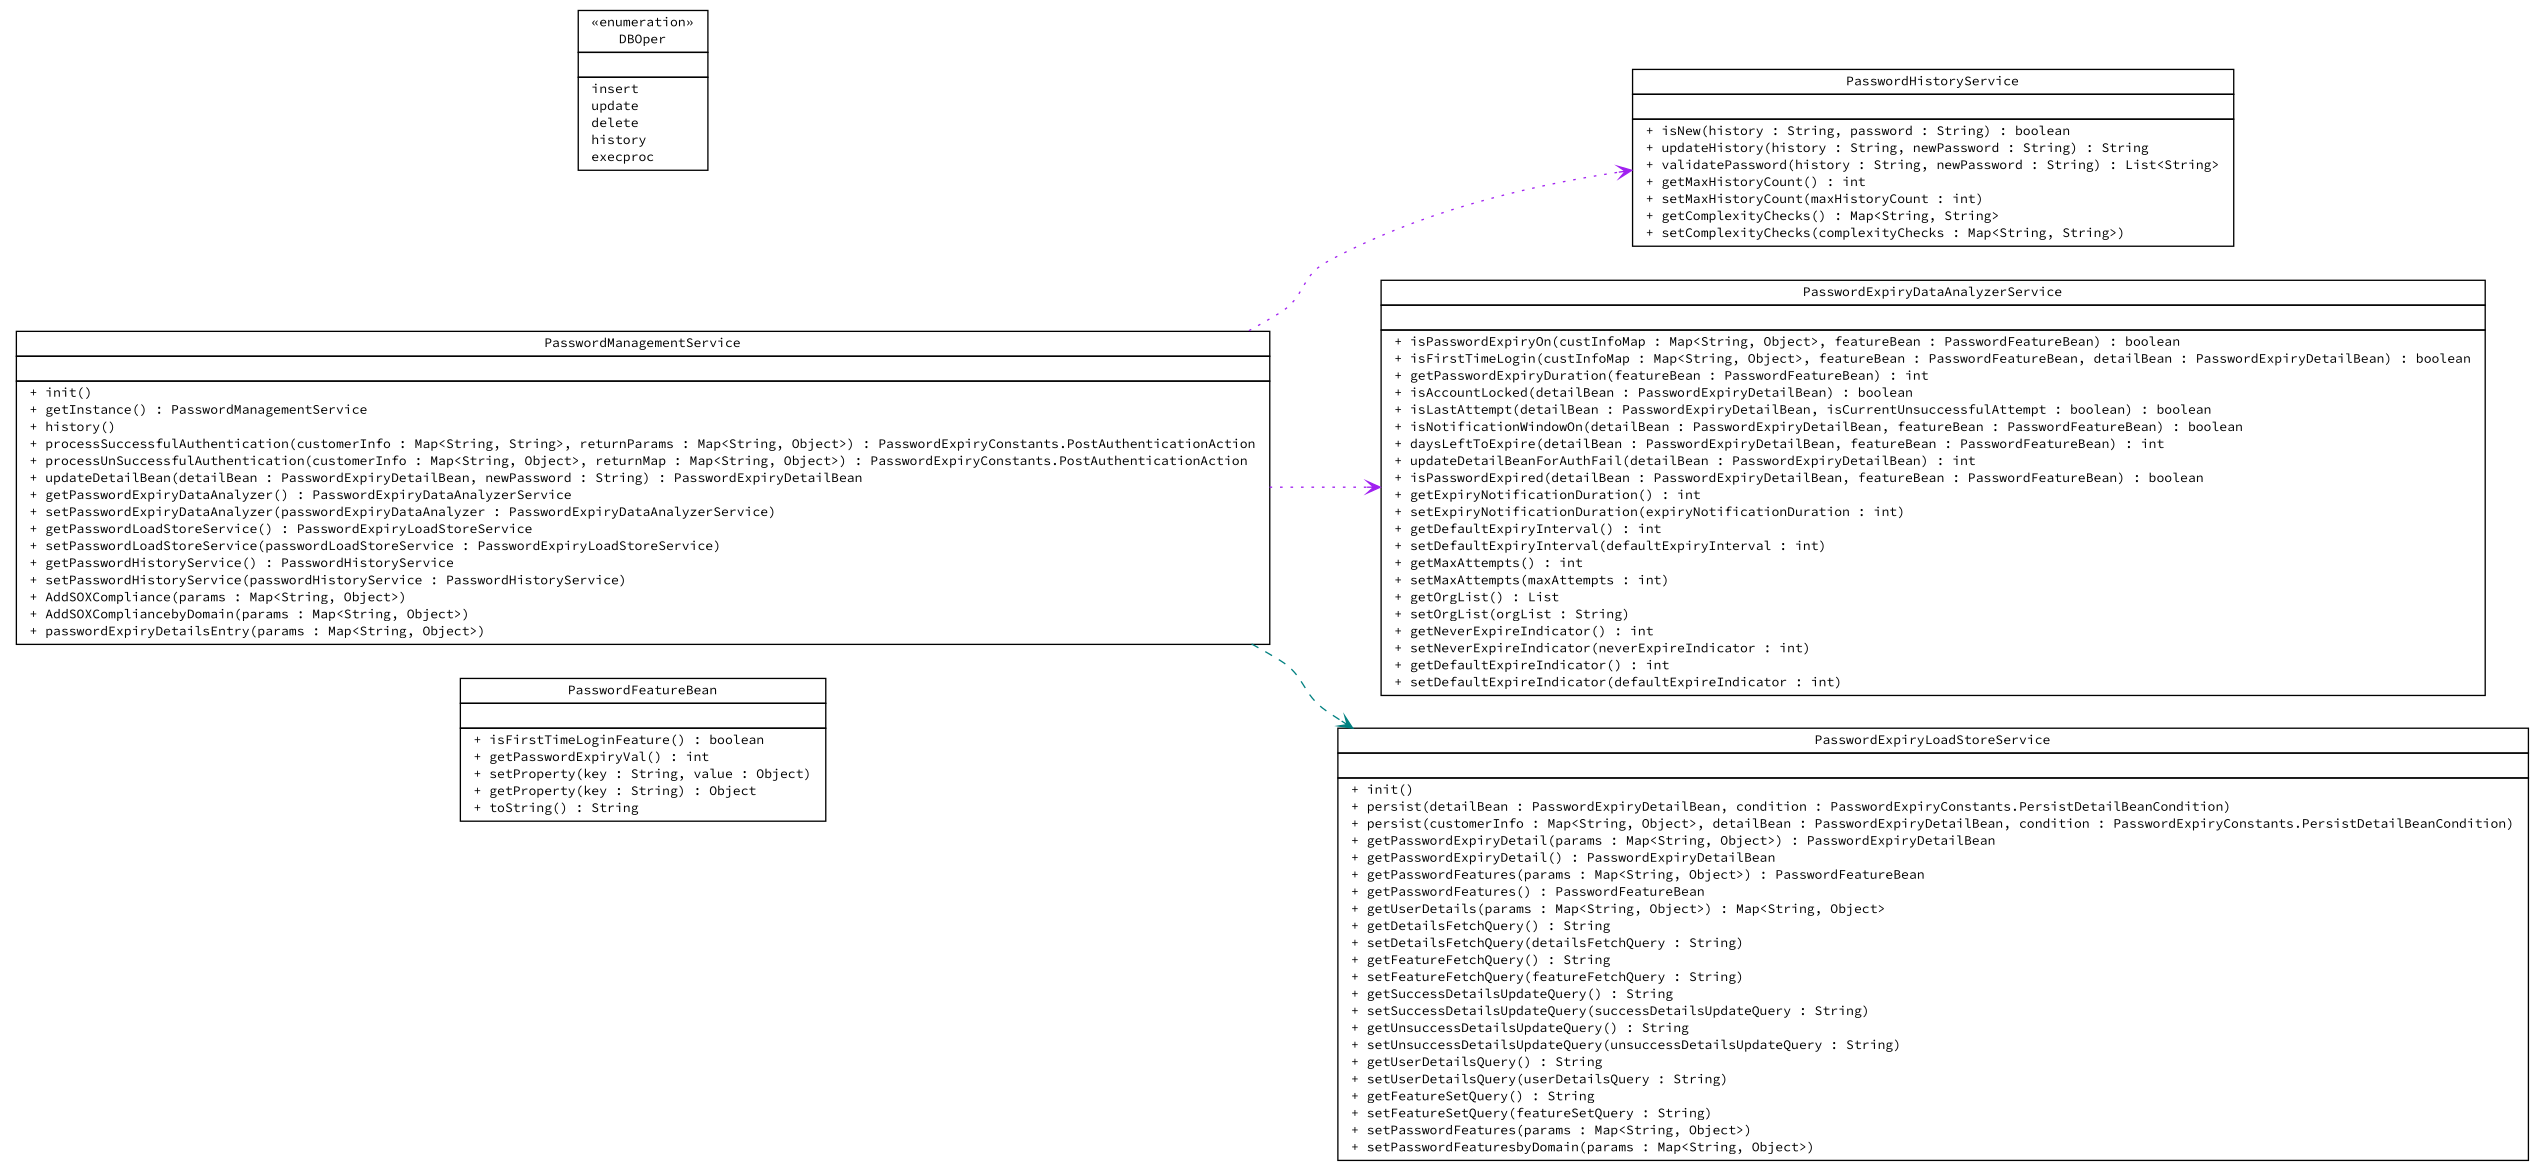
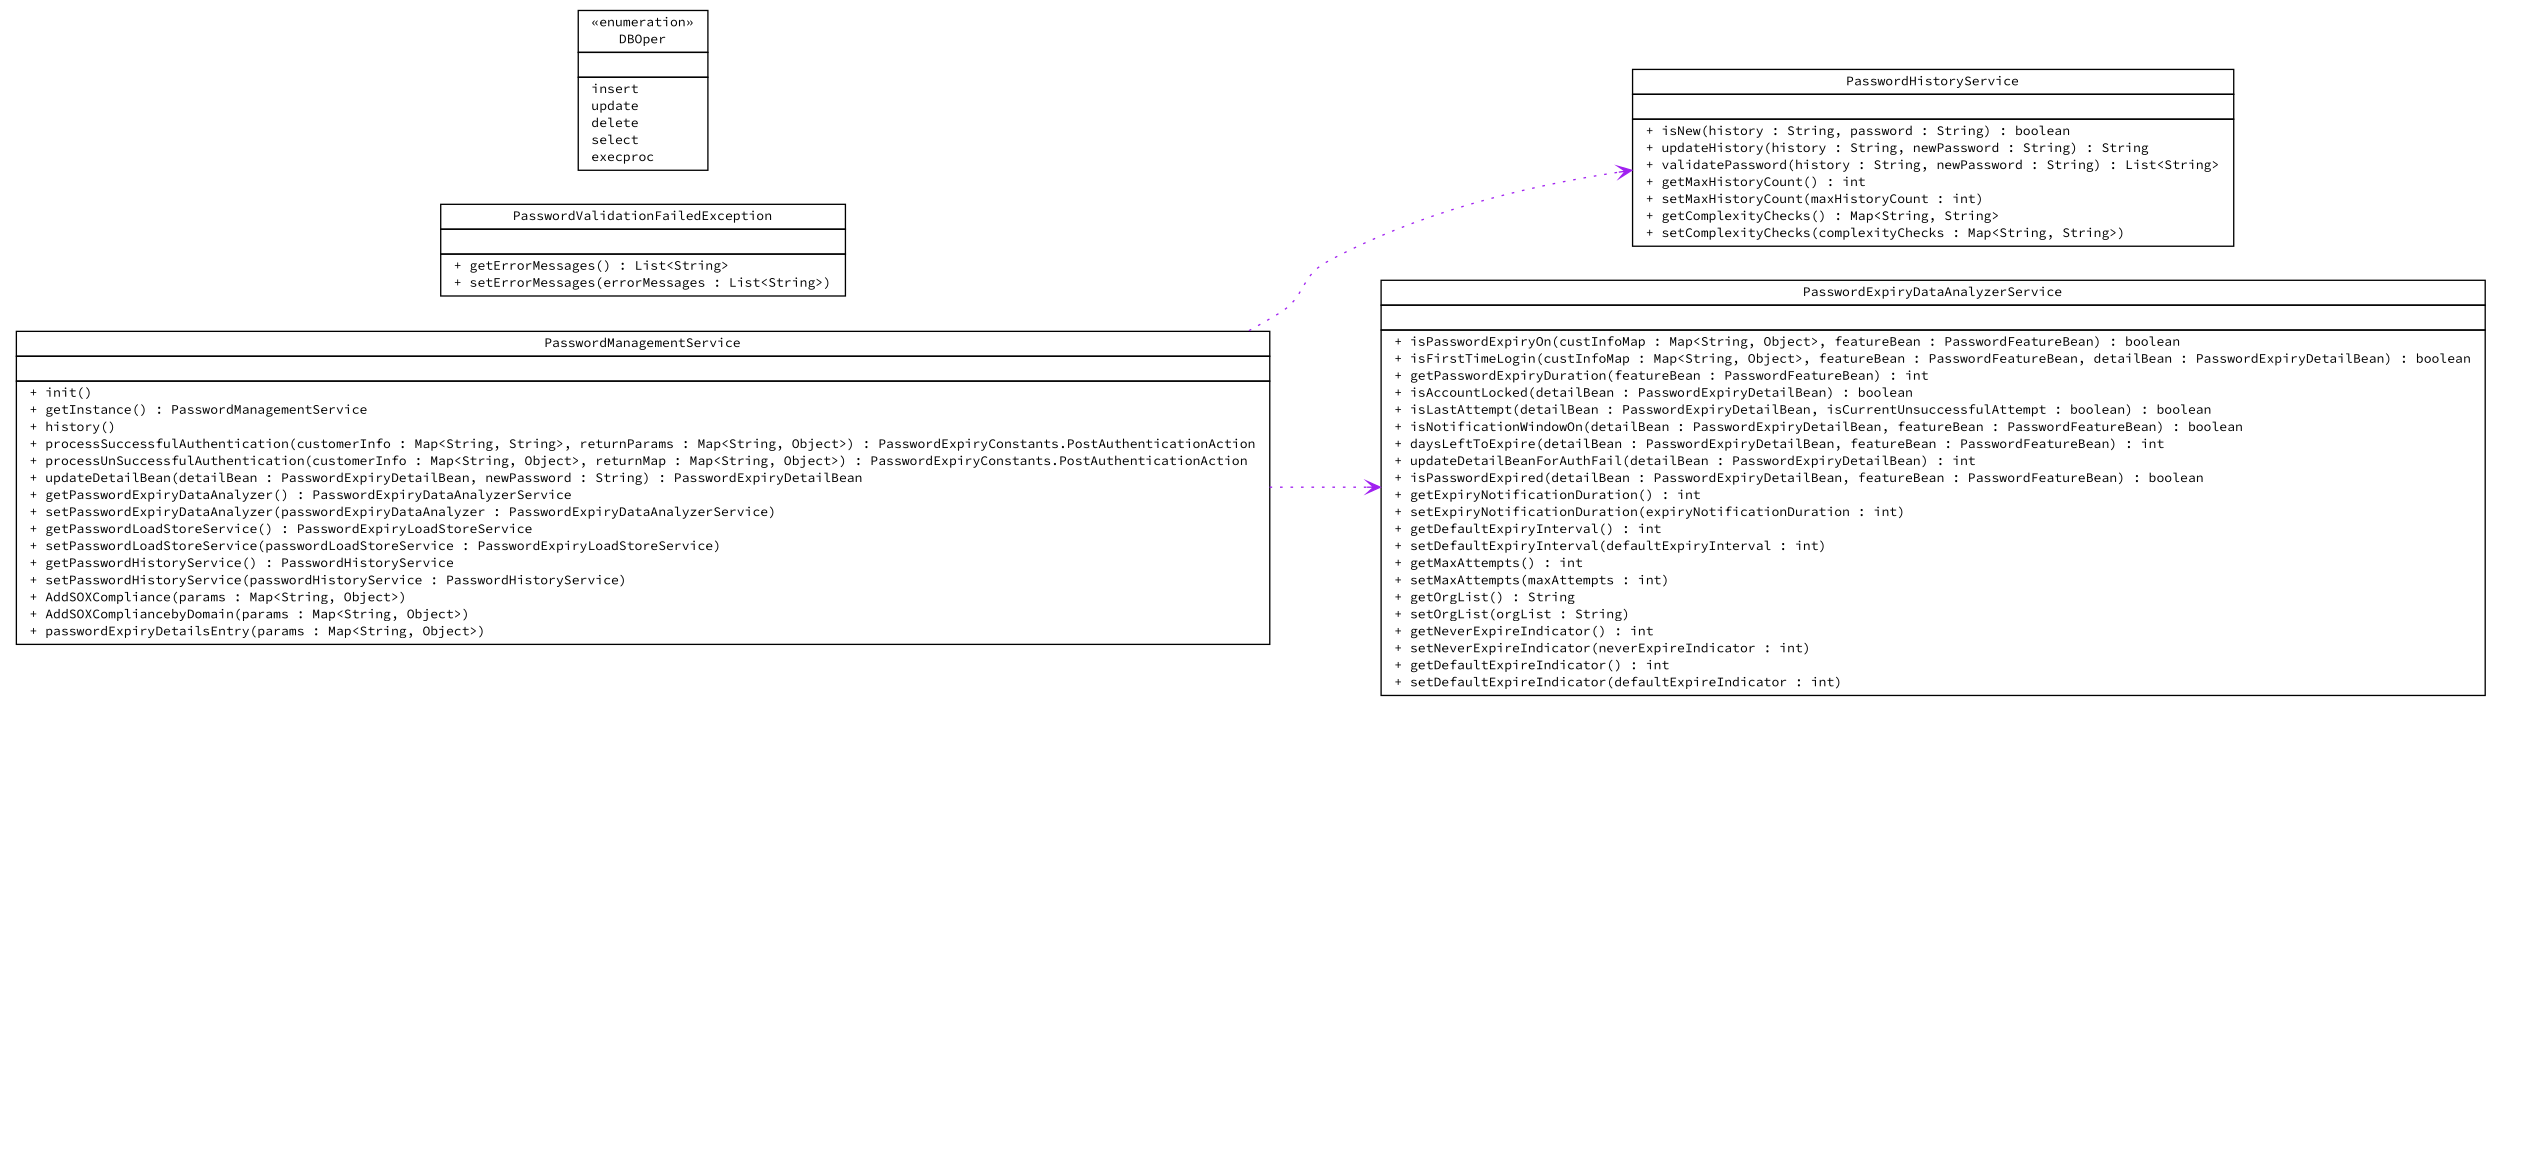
node "DBOper": text "history" -> "select"
node "PasswordValidationFailedException": added
node "PasswordExpiryDataAnalyzerService": text "+ getOrgList() : List" -> "+ getOrgList() : String"
node "PasswordFeatureBean": removed
node "PasswordExpiryLoadStoreService": removed
